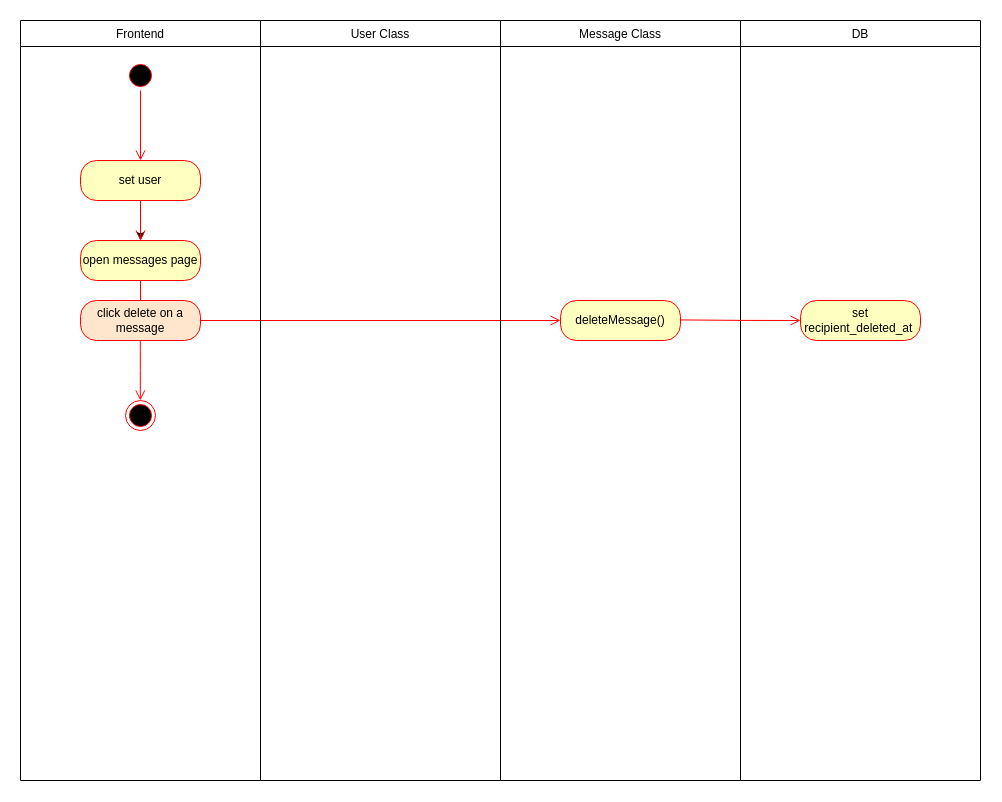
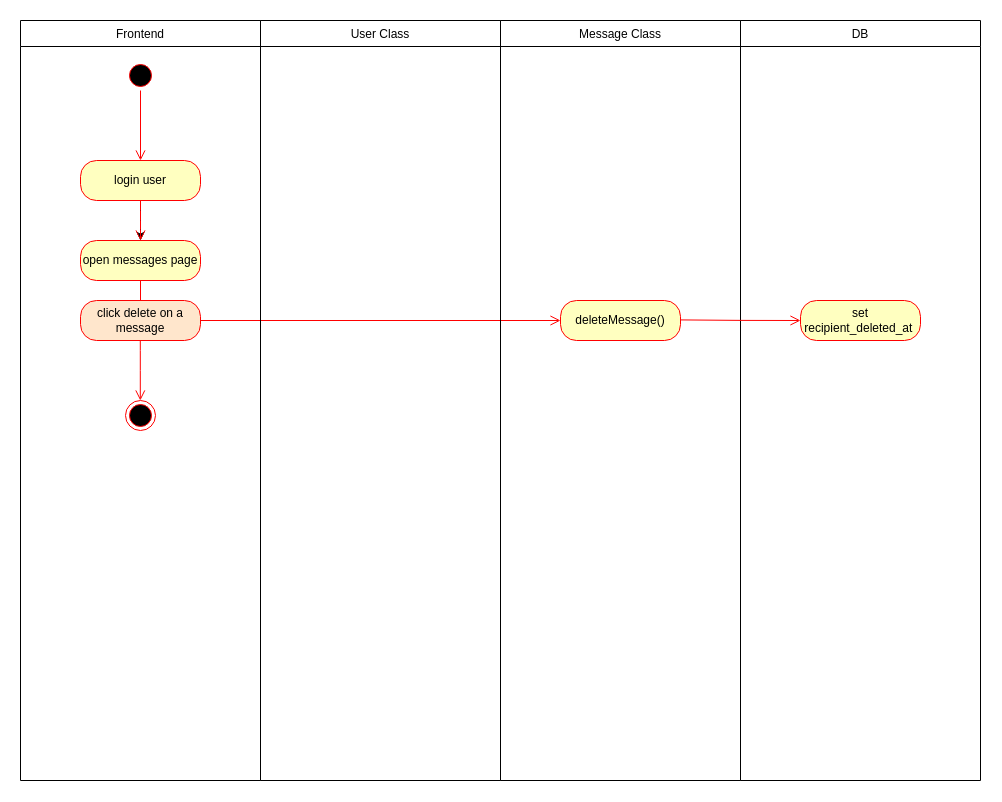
node "set user": label "set user" -> "login user"
